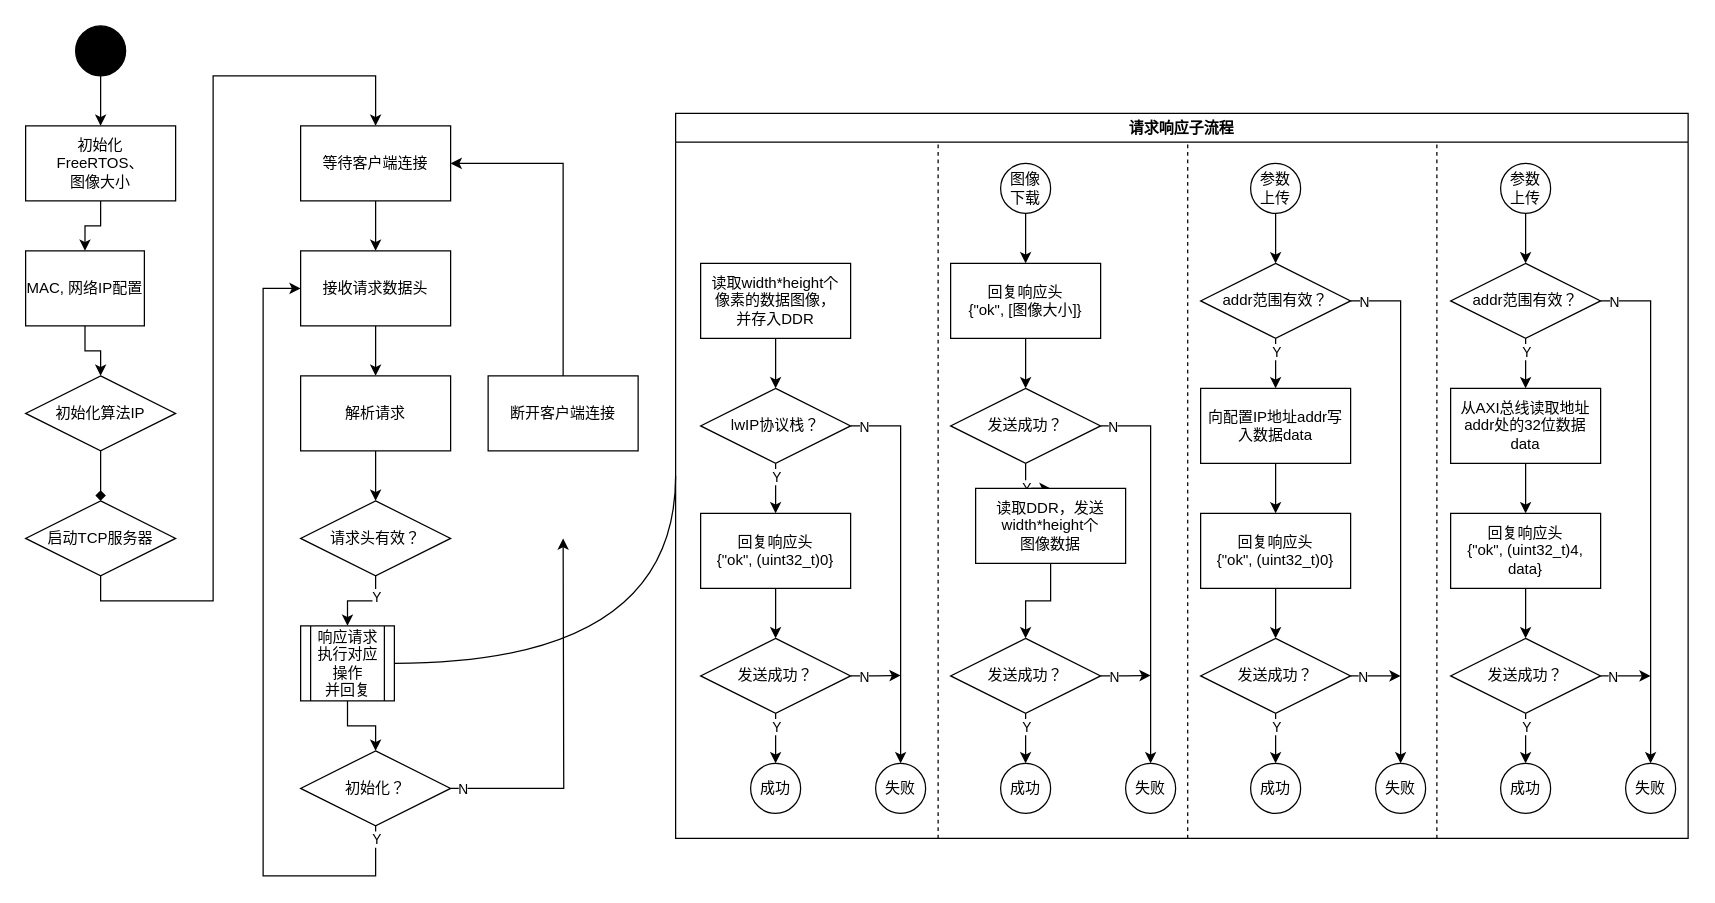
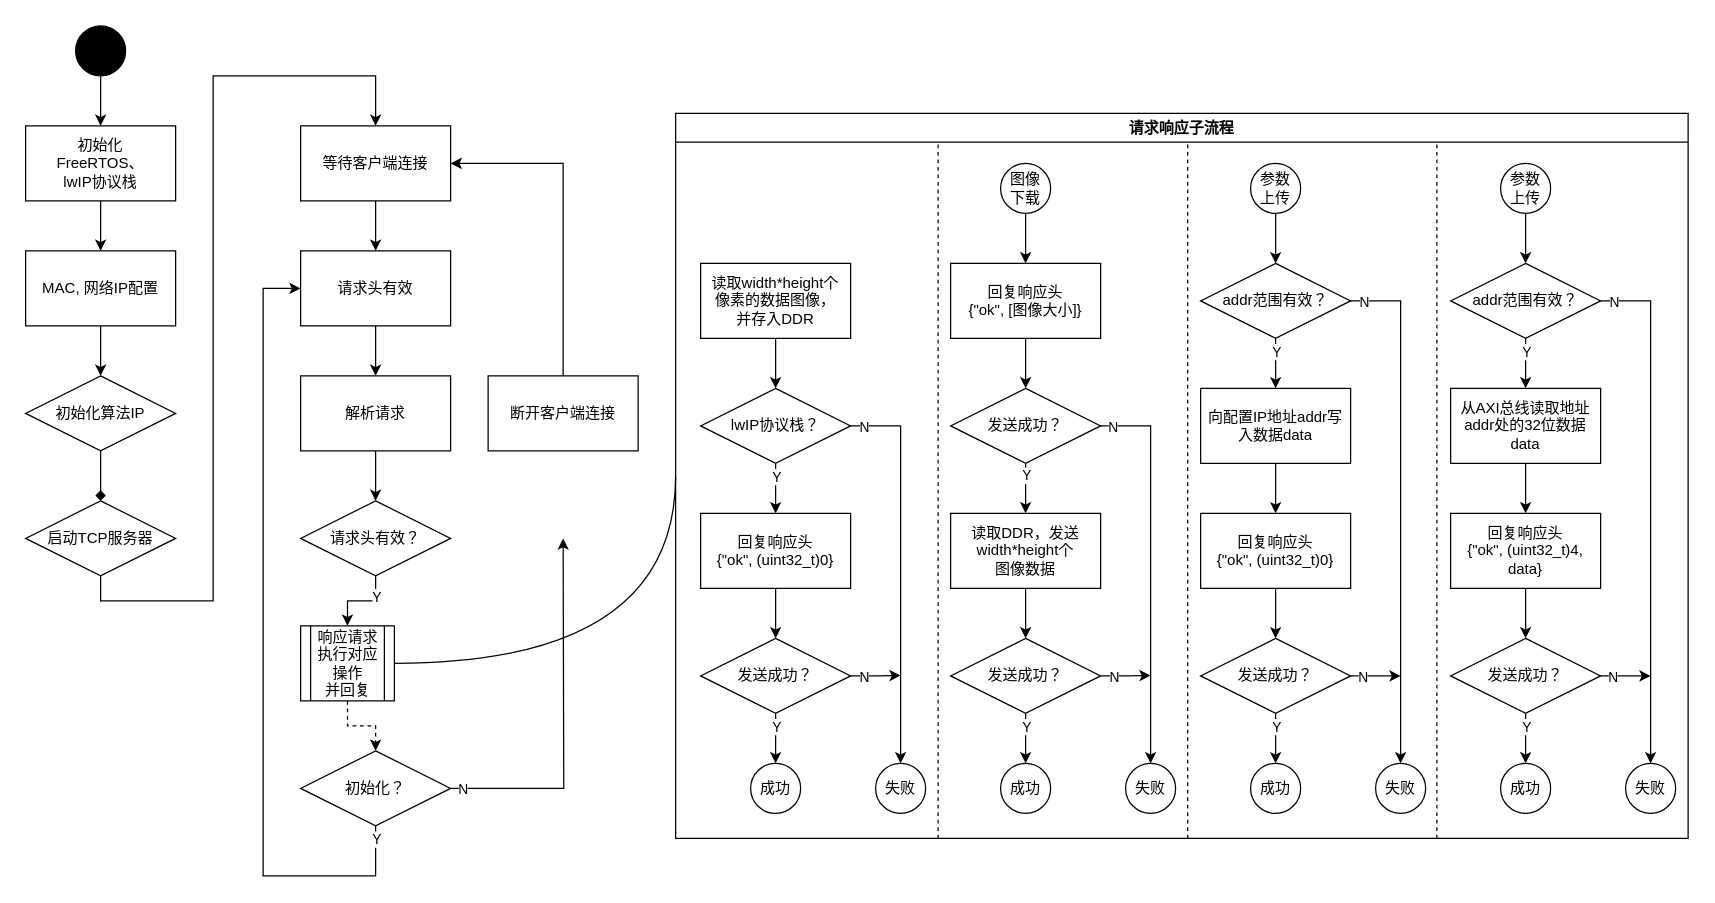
node "初始化 FreeRTOS、 图像大小": label "初始化 FreeRTOS、 图像大小" -> "初始化 FreeRTOS、 lwIP协议栈"
node "MAC, 网络IP配置": size 119x75 -> 150x75
node "接收请求数据头": label "接收请求数据头" -> "请求头有效"
node "读取DDR，发送width*height个 图像数据": moved (1051, 526) -> (1026, 551)
edge "响应请求 执行对应操作 并回复" -> "初始化？": style solid -> dashed
